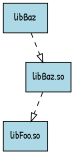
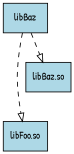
edge "libBaz.so" -> "libFoo.so": now "libBaz" -> "libFoo.so"
